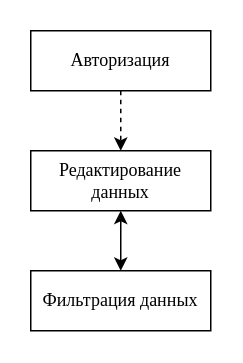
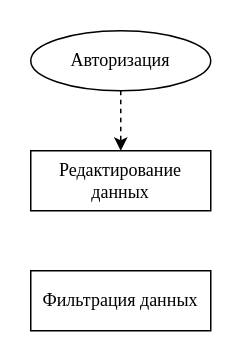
node "Авторизация": shape rectangle -> ellipse
edge "Редактирование данных" -- "Фильтрация данных": removed
